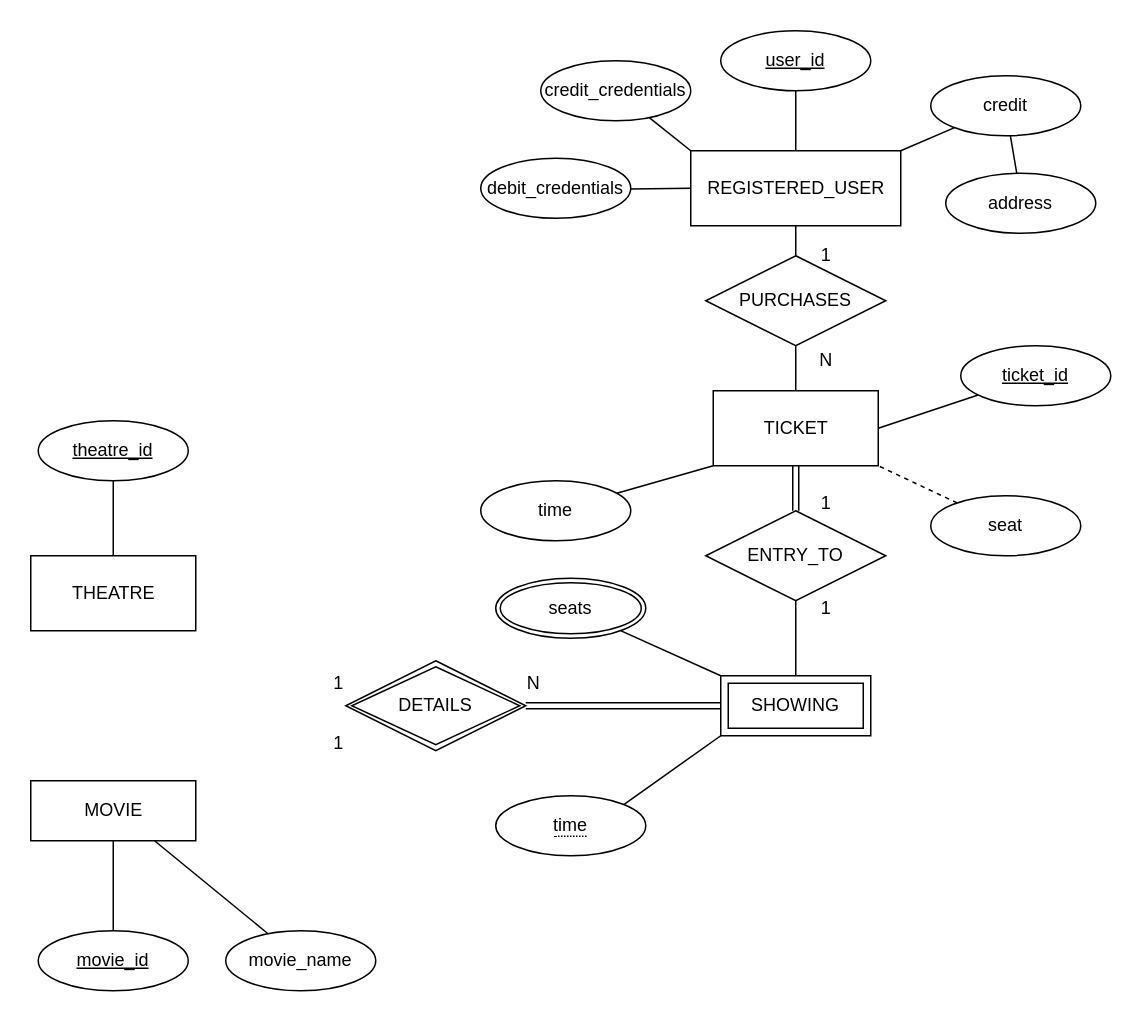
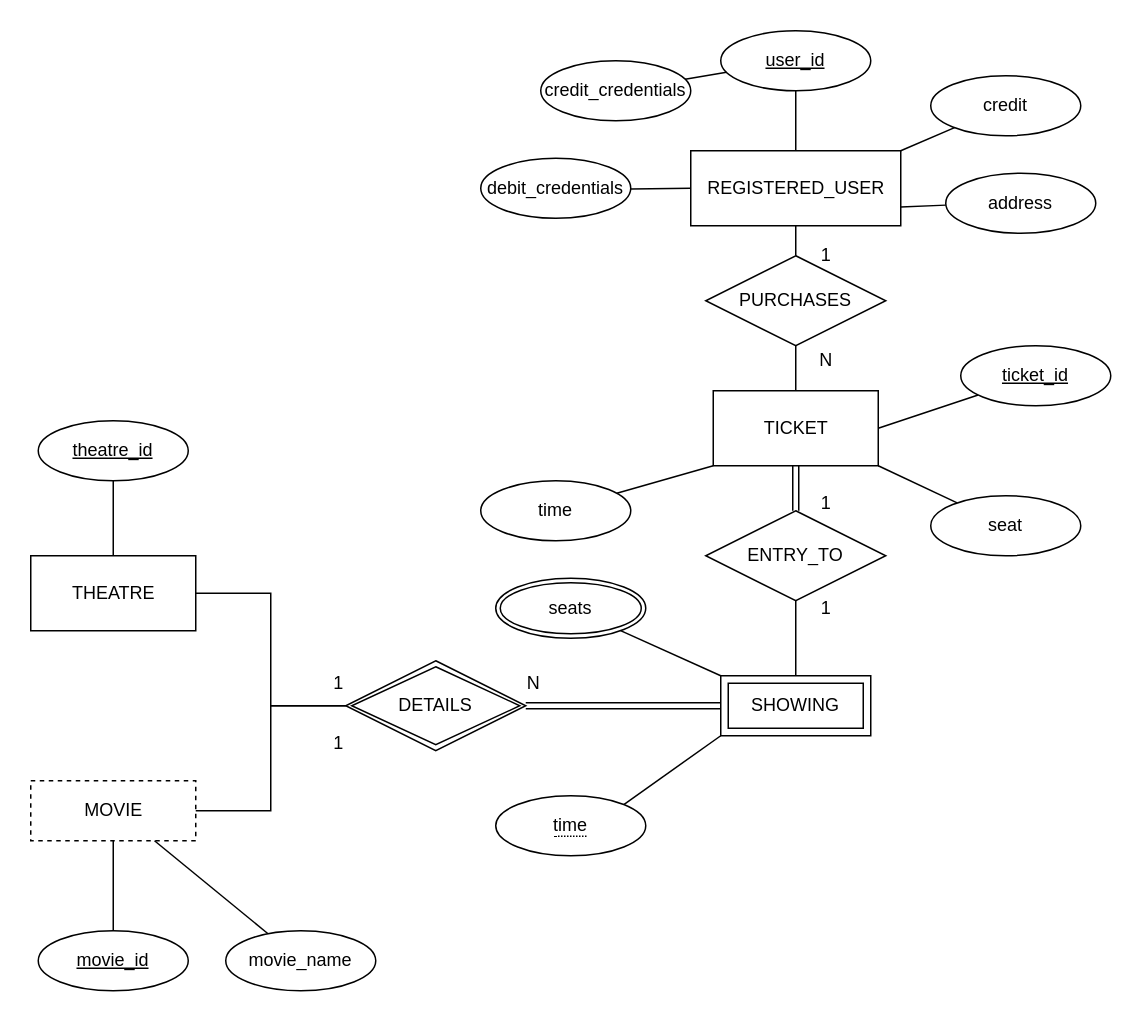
edge "credit_credentials" -- "REGISTERED_USER": now "credit_credentials" -- "user_id"
edge "credit" -- "address": now "REGISTERED_USER" -- "address"
edge "TICKET" -- "seat": style dashed -> solid
edge "THEATRE" -- "DETAILS": added
edge "DETAILS" -- "MOVIE": added
node "MOVIE": style solid -> dashed
